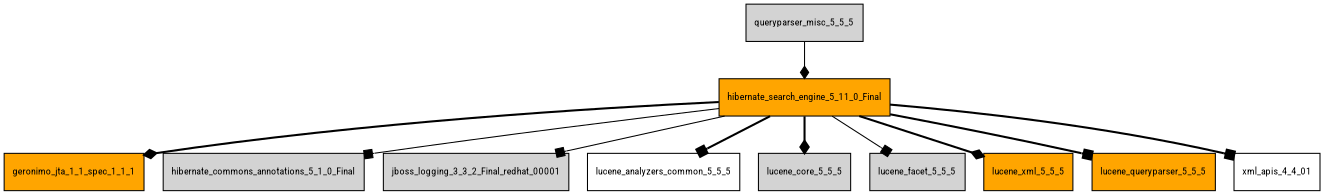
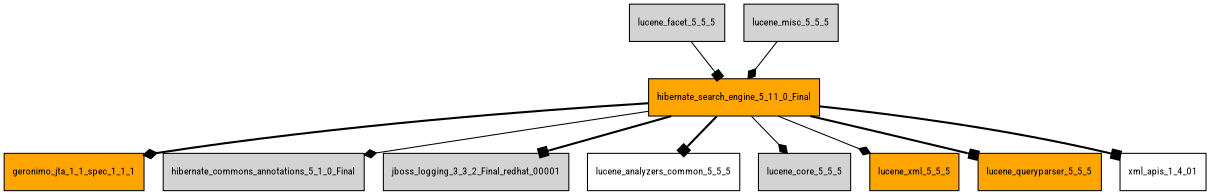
node "queryparser_misc_5_5_5": label "queryparser_misc_5_5_5" -> "lucene_misc_5_5_5"
edge "hibernate_search_engine_5_11_0_Final" -> "lucene_core_5_5_5": style bold -> solid
edge "hibernate_search_engine_5_11_0_Final" -> "hibernate_commons_annotations_5_1_0_Final": arrowhead box -> diamond
edge "hibernate_search_engine_5_11_0_Final" -> "lucene_facet_5_5_5": reversed
edge "hibernate_search_engine_5_11_0_Final" -> "jboss_logging_3_3_2_Final_redhat_00001": style solid -> bold
edge "hibernate_search_engine_5_11_0_Final" -> "lucene_xml_5_5_5": style bold -> solid
node "xml_apis_4_4_01": label "xml_apis_4_4_01" -> "xml_apis_1_4_01"
